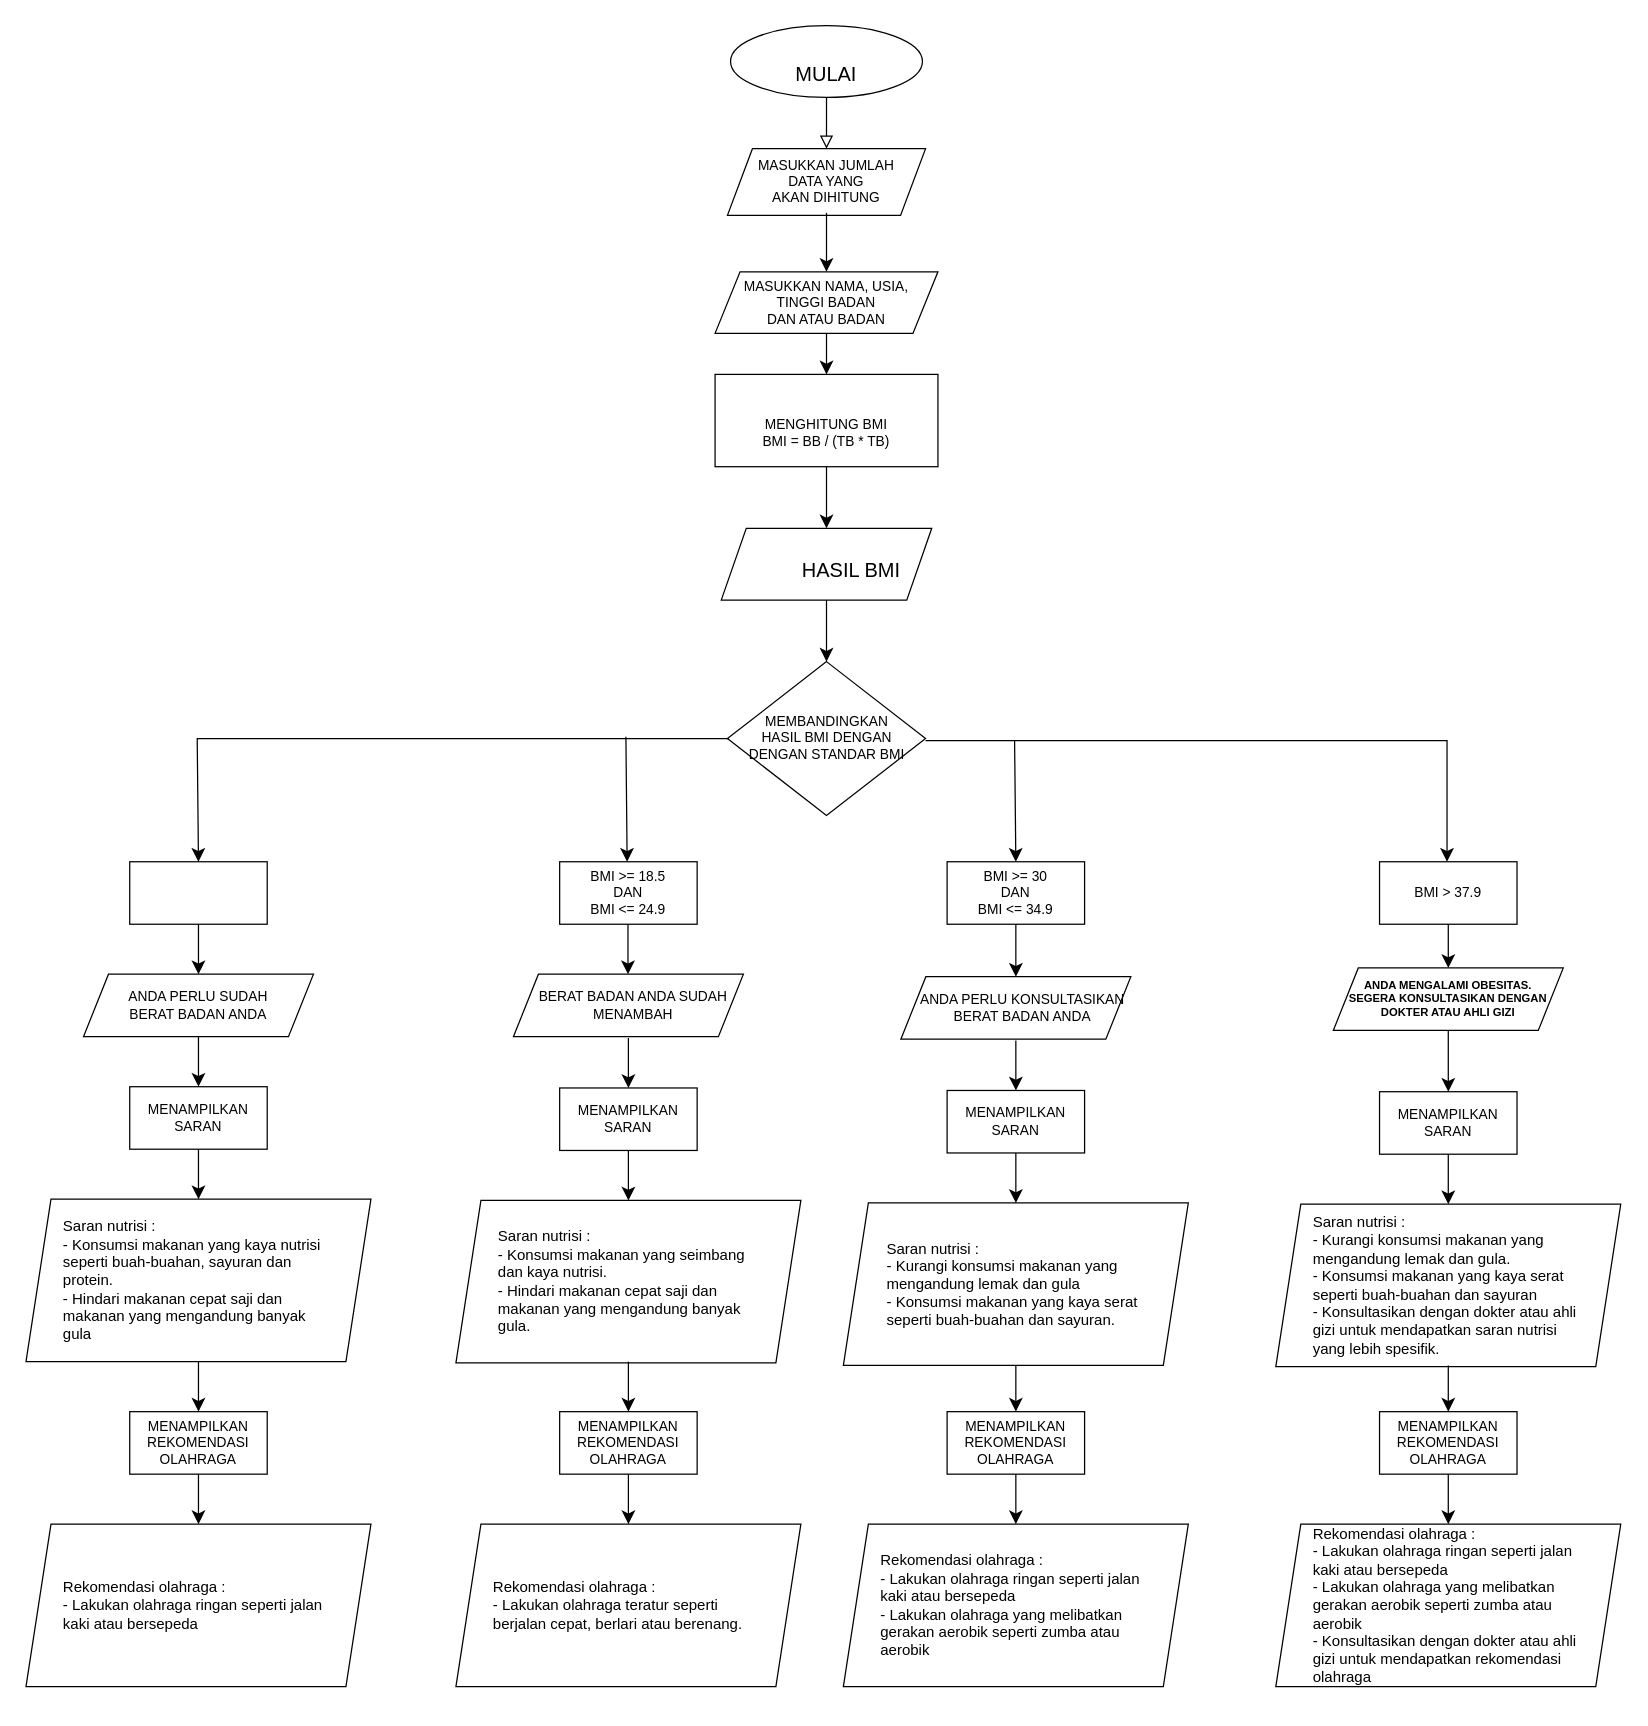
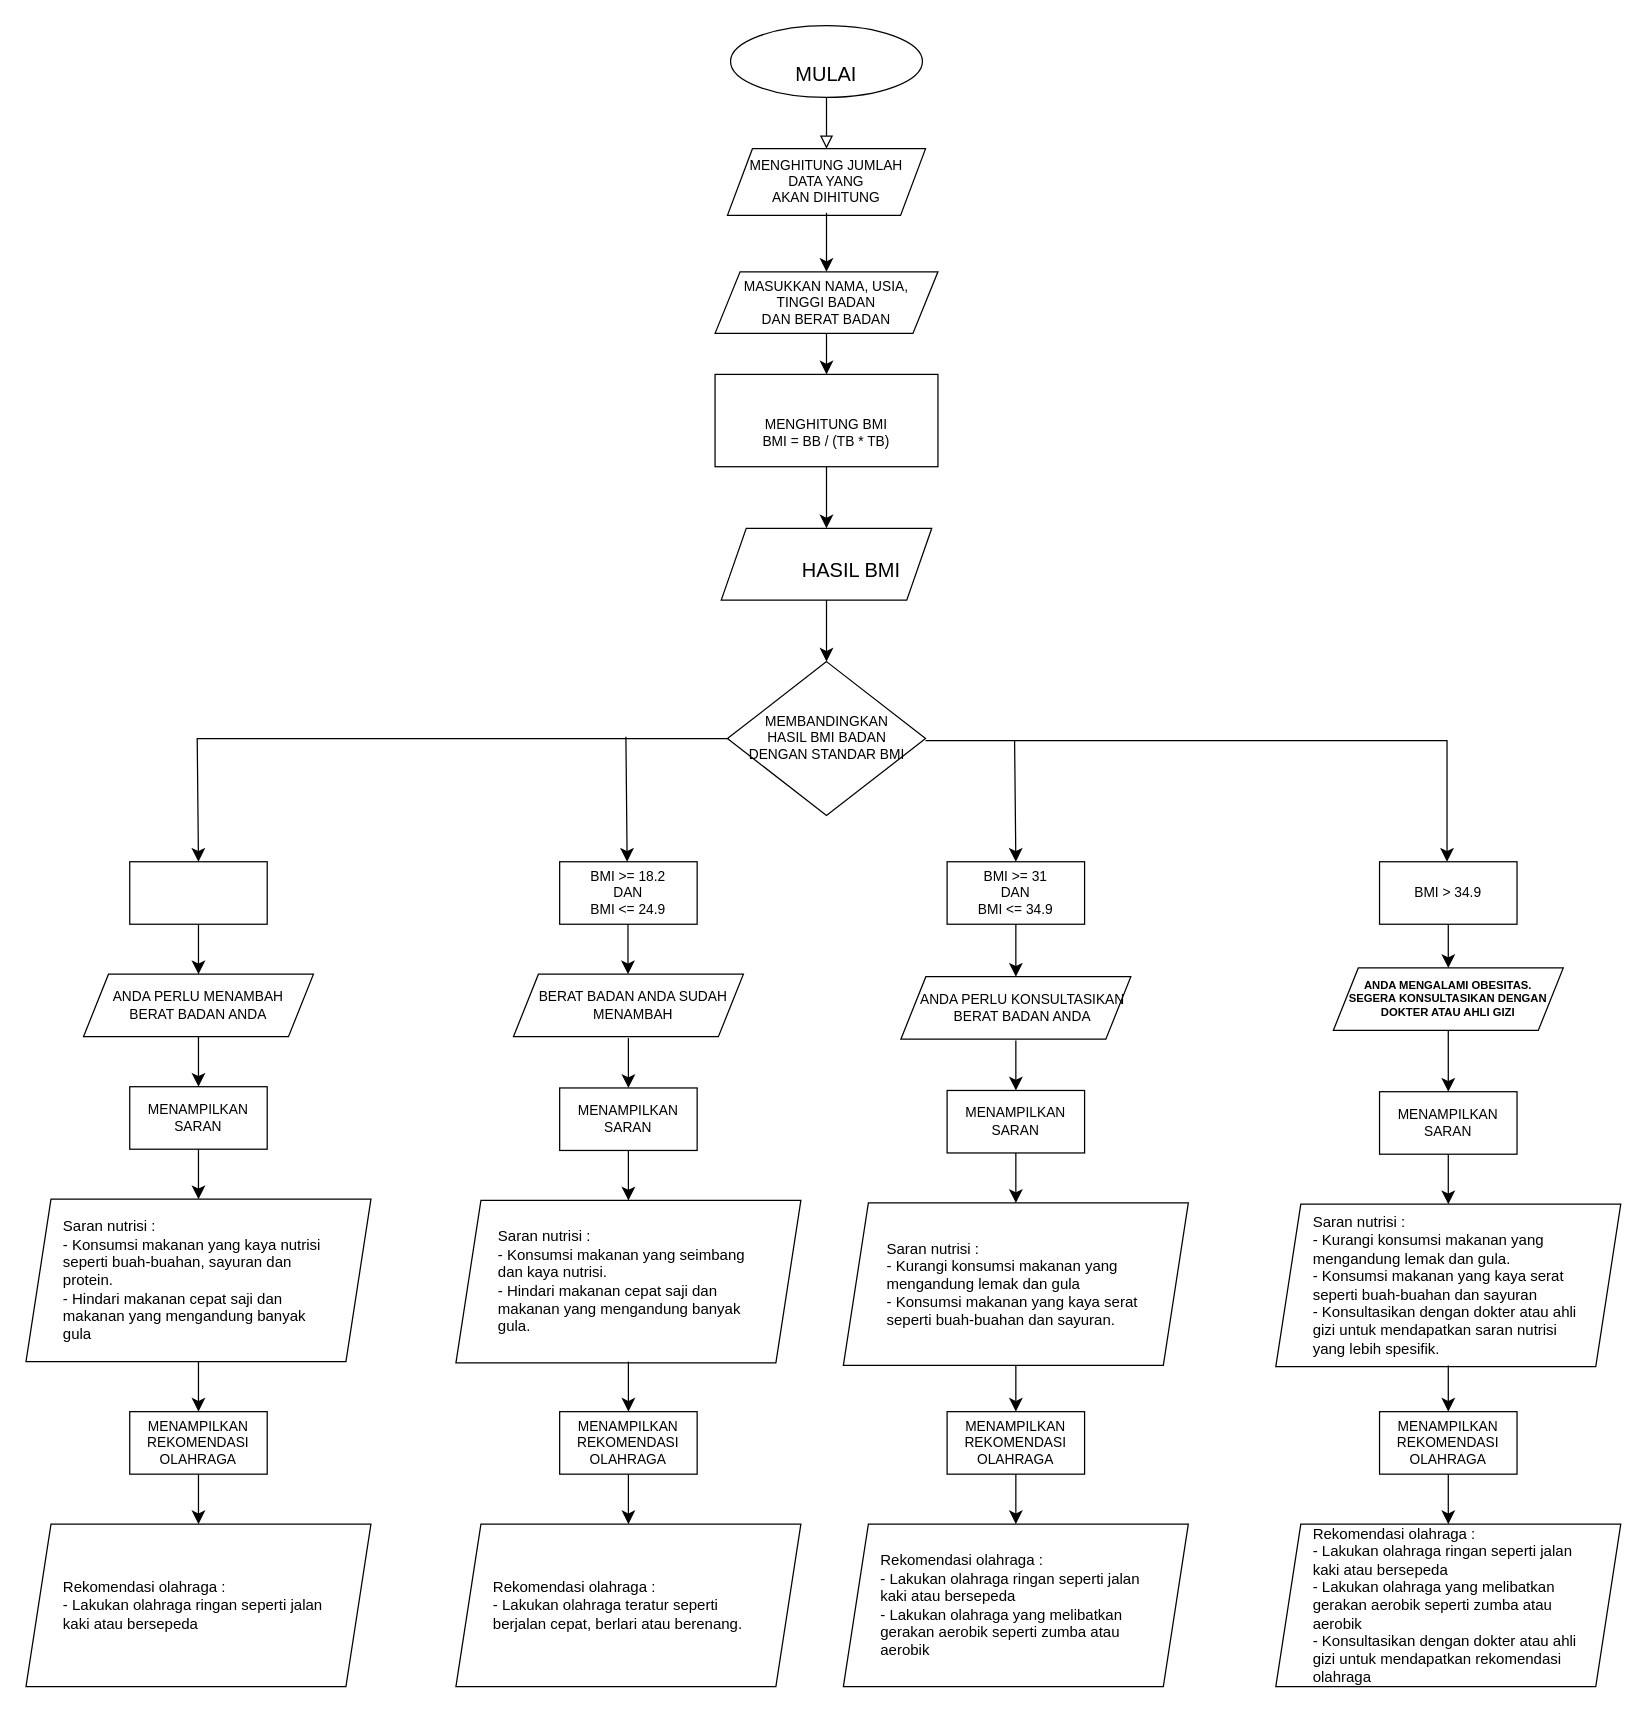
node "MASUKKAN JUMLAH DATA YANG AKAN DIHITUNG": label "MASUKKAN JUMLAH DATA YANG AKAN DIHITUNG" -> "MENGHITUNG JUMLAH DATA YANG AKAN DIHITUNG"
node "MASUKKAN NAMA, USIA, TINGGI BADAN DAN ATAU BADAN": label "MASUKKAN NAMA, USIA, TINGGI BADAN DAN ATAU BADAN" -> "MASUKKAN NAMA, USIA, TINGGI BADAN DAN BERAT BADAN"
node "MEMBANDINGKAN HASIL BMI DENGAN DENGAN STANDAR BMI": label "MEMBANDINGKAN HASIL BMI DENGAN DENGAN STANDAR BMI" -> "MEMBANDINGKAN HASIL BMI BADAN DENGAN STANDAR BMI"
node "BMI >= 18.5 DAN BMI <= 24.9": label "BMI >= 18.5 DAN BMI <= 24.9" -> "BMI >= 18.2 DAN BMI <= 24.9"
node "BMI >= 30 DAN BMI <= 34.9": label "BMI >= 30 DAN BMI <= 34.9" -> "BMI >= 31 DAN BMI <= 34.9"
node "BMI > 37.9": label "BMI > 37.9" -> "BMI > 34.9"
node "ANDA PERLU SUDAH BERAT BADAN ANDA": label "ANDA PERLU SUDAH BERAT BADAN ANDA" -> "ANDA PERLU MENAMBAH BERAT BADAN ANDA"
